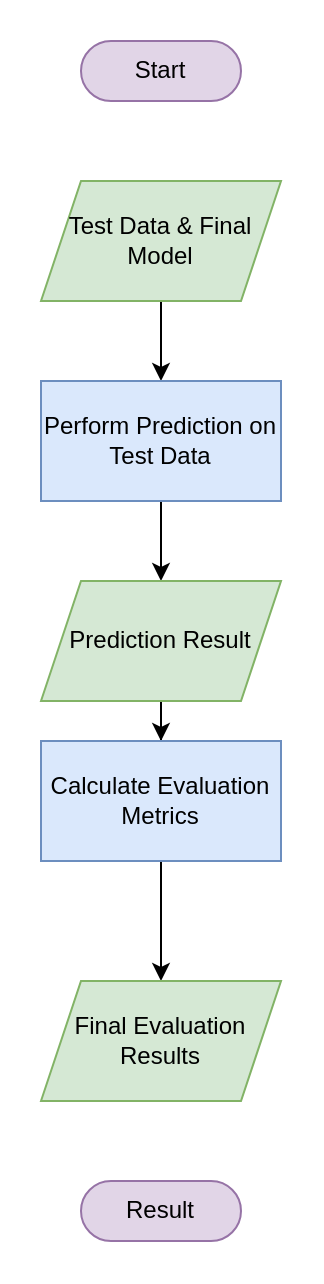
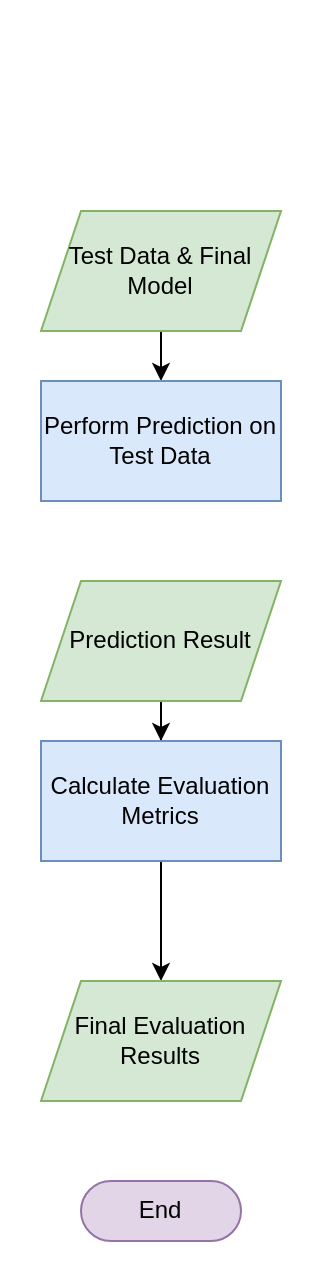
node "Start": removed
node "Test Data & Final Model": moved (161, 241) -> (161, 271)
edge "Perform Prediction on Test Data" -> "Prediction Result": removed
node "Result": label "Result" -> "End"
